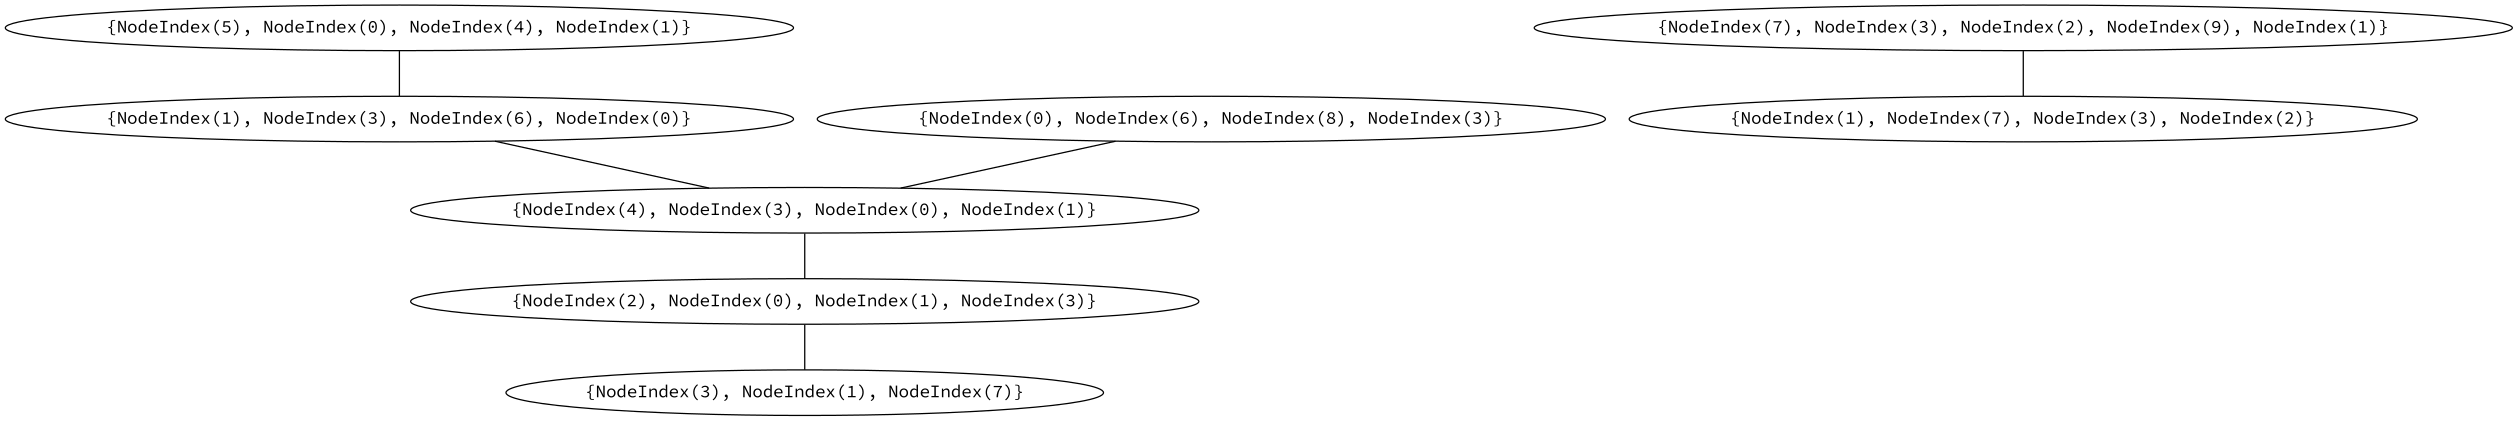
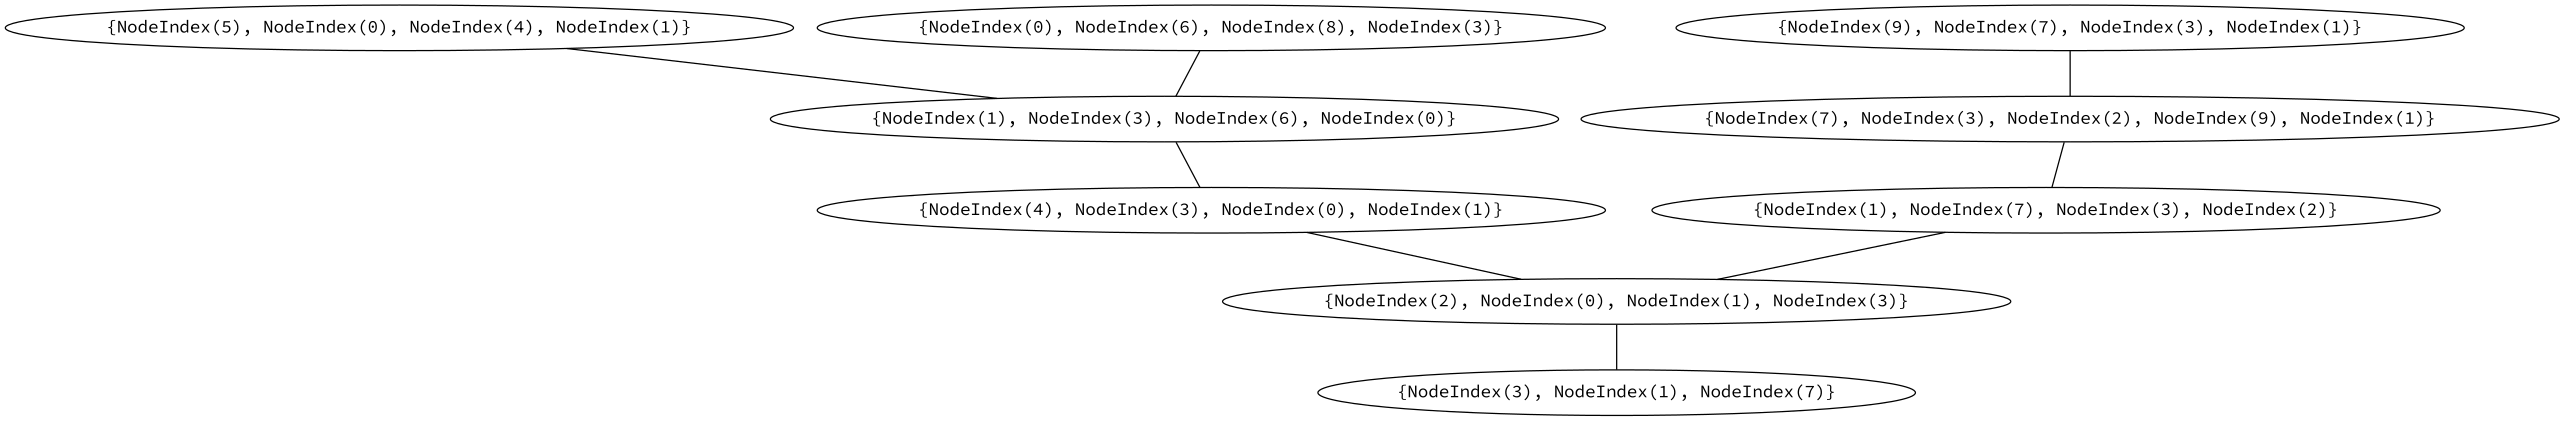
node "{NodeIndex(9), NodeIndex(7), NodeIndex(3), NodeIndex(1)}": added
edge "{NodeIndex(0), NodeIndex(6), NodeIndex(8), NodeIndex(3)}" -- "{NodeIndex(4), NodeIndex(3), NodeIndex(0), NodeIndex(1)}": now "{NodeIndex(0), NodeIndex(6), NodeIndex(8), NodeIndex(3)}" -- "{NodeIndex(1), NodeIndex(3), NodeIndex(6), NodeIndex(0)}"
edge "{NodeIndex(1), NodeIndex(7), NodeIndex(3), NodeIndex(2)}" -- "{NodeIndex(2), NodeIndex(0), NodeIndex(1), NodeIndex(3)}": added
